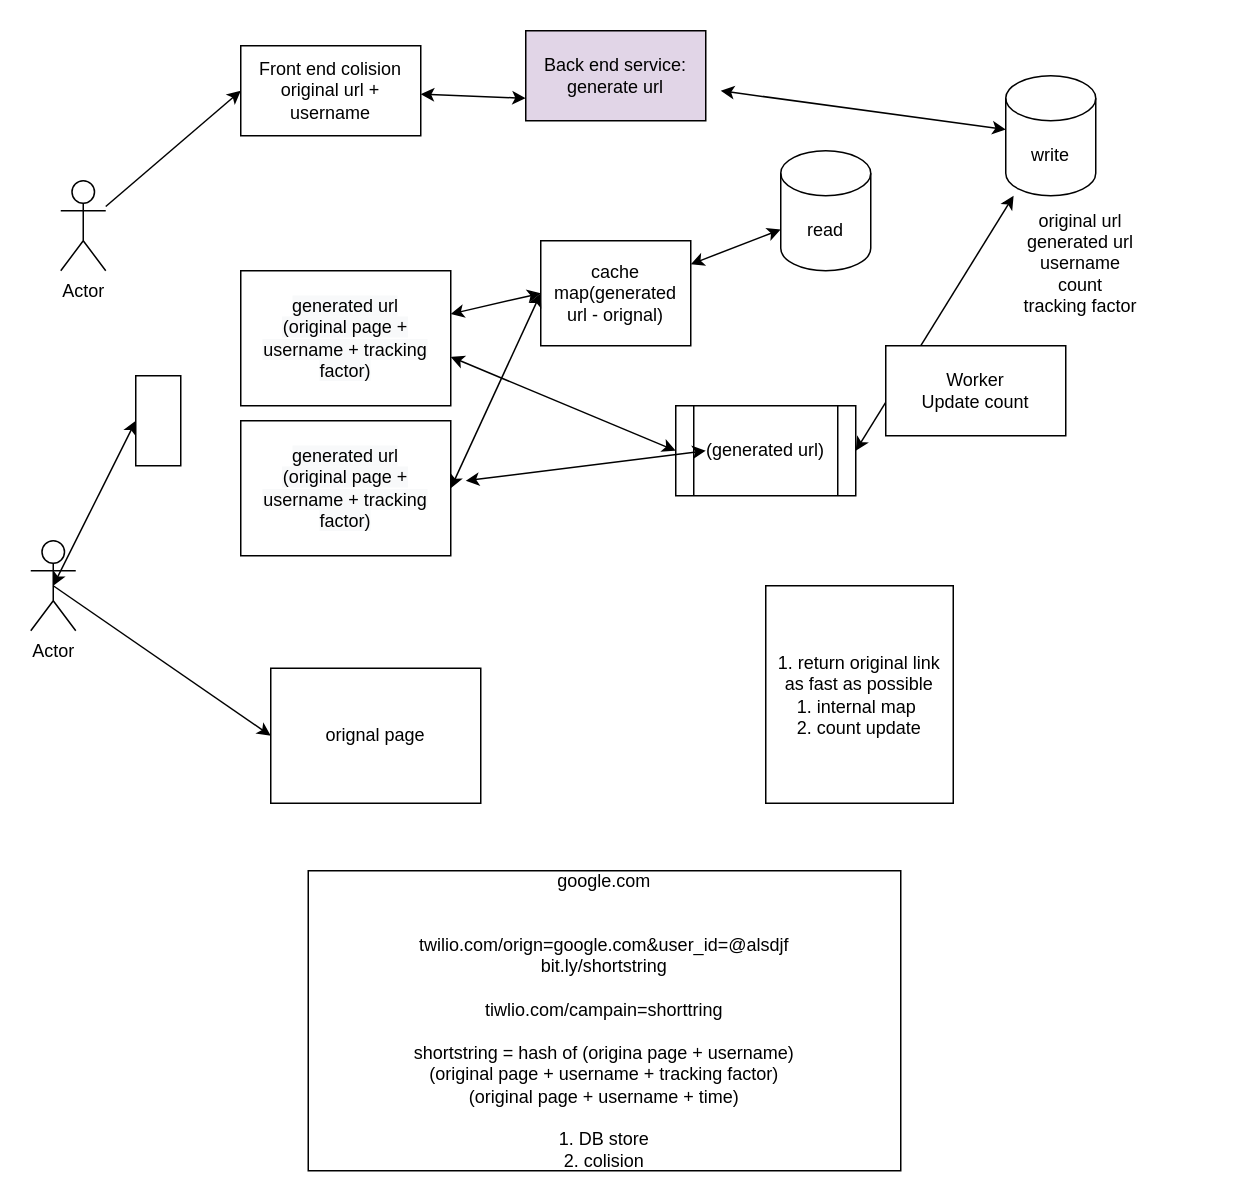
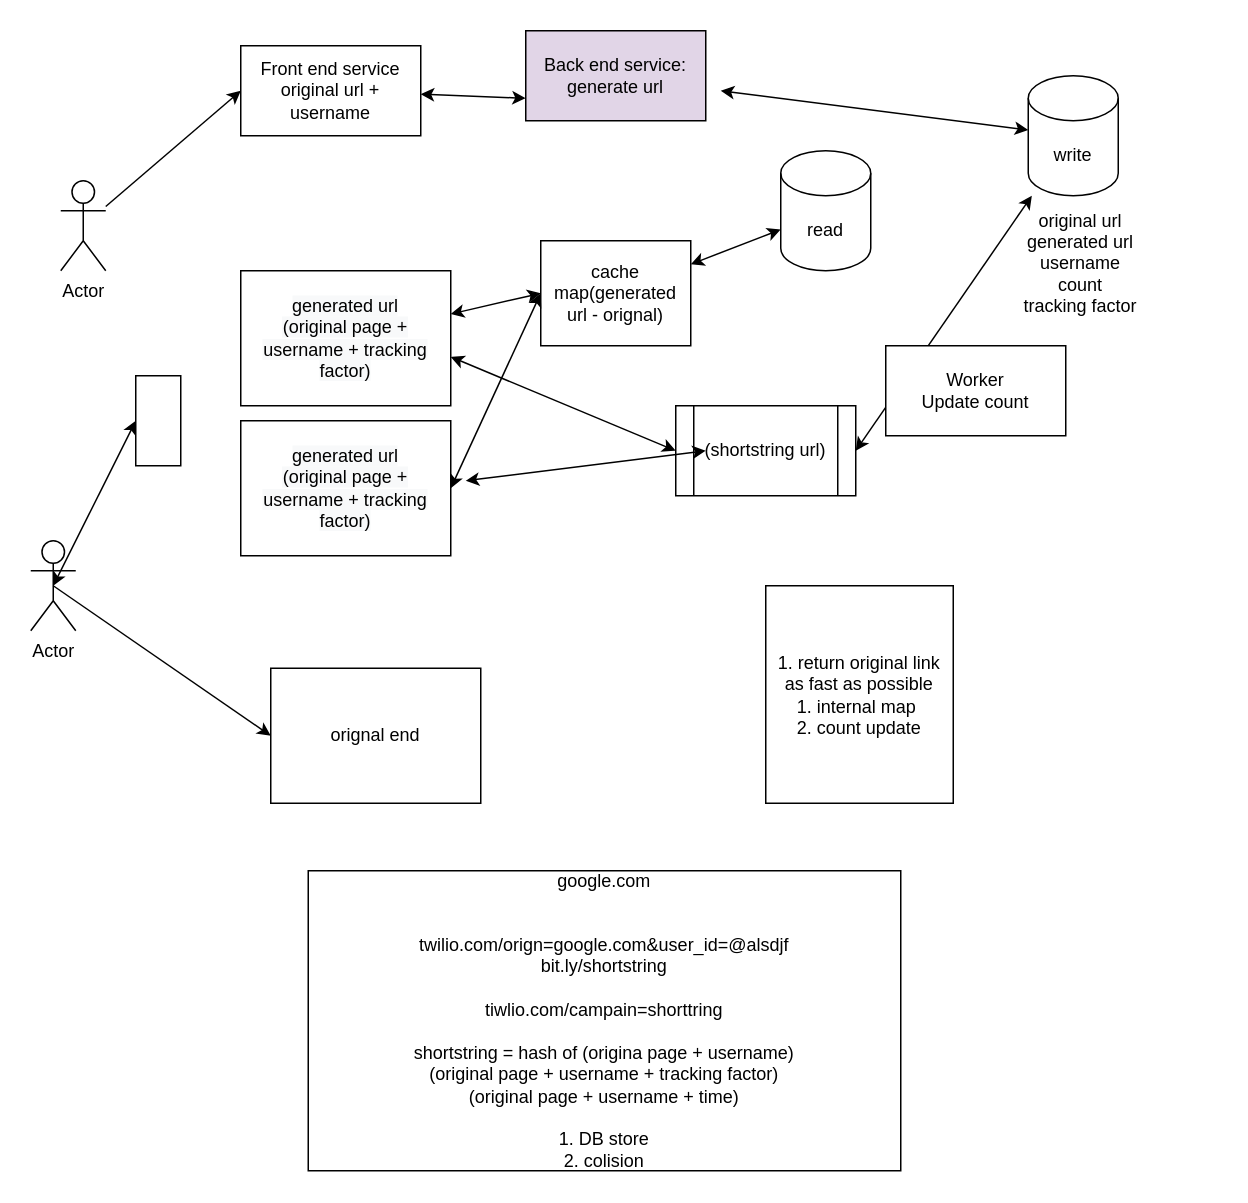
node "Front end colision original url + username": label "Front end colision original url + username" -> "Front end service original url + username"
node "write": moved (1051, 136) -> (1073, 136)
node "(generated url)": label "(generated url)" -> "(shortstring url)"
node "orignal page": label "orignal page" -> "orignal end"
